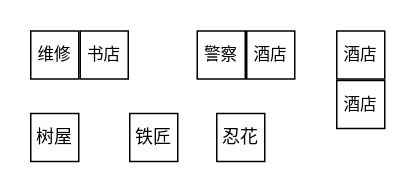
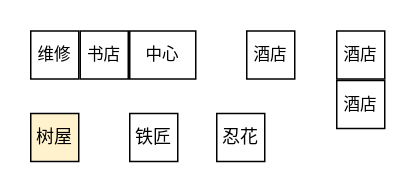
node "中心": added
node "警察": removed
node "树屋": fillcolor #ffffff -> #fff2cc
